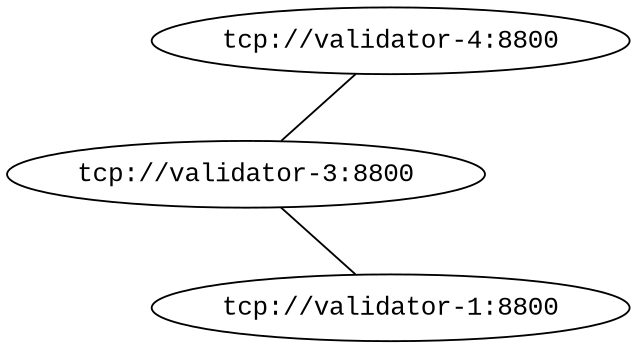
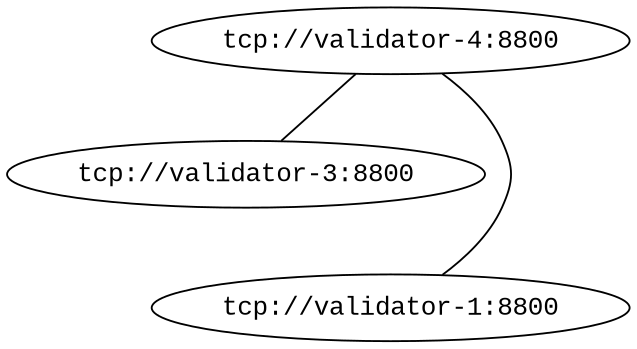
edge "tcp://validator-3:8800" -- "tcp://validator-1:8800": now "tcp://validator-4:8800" -- "tcp://validator-1:8800"
